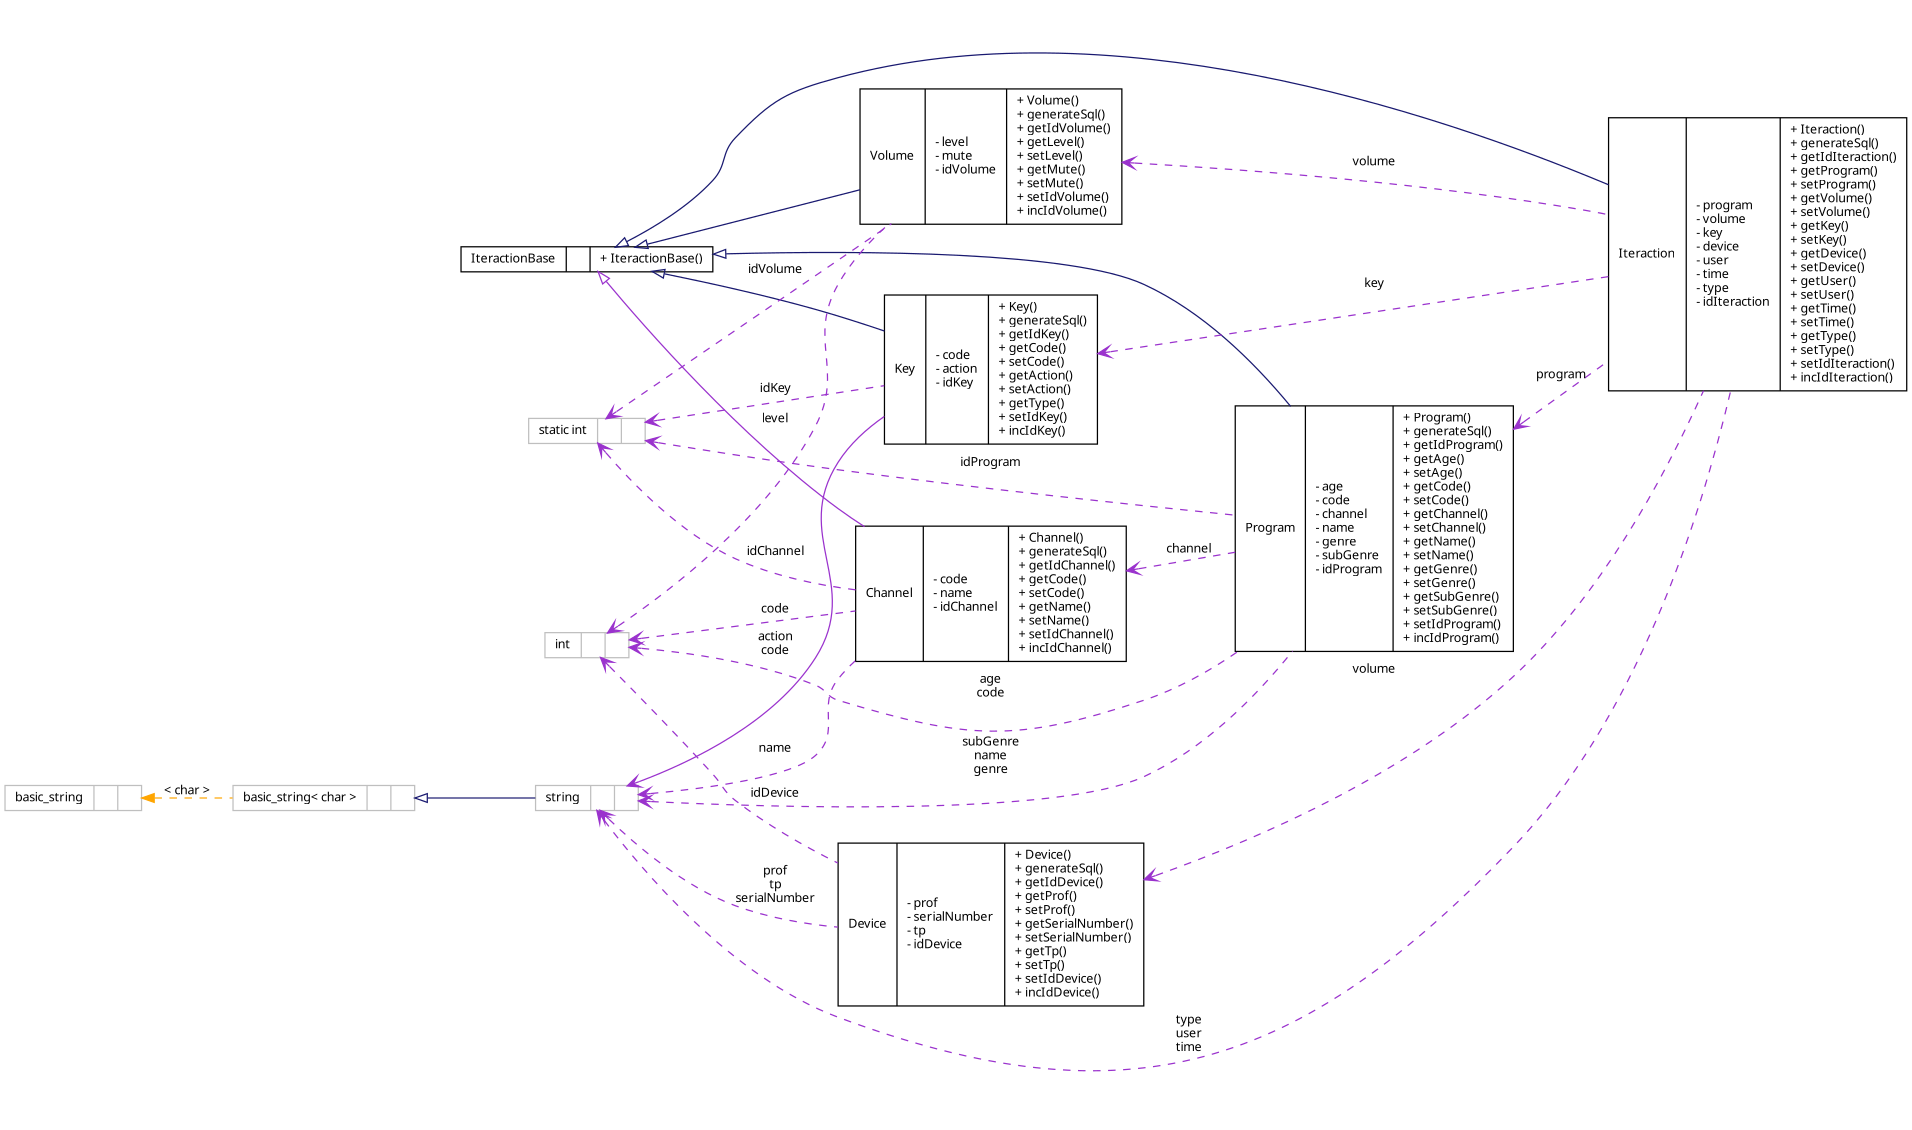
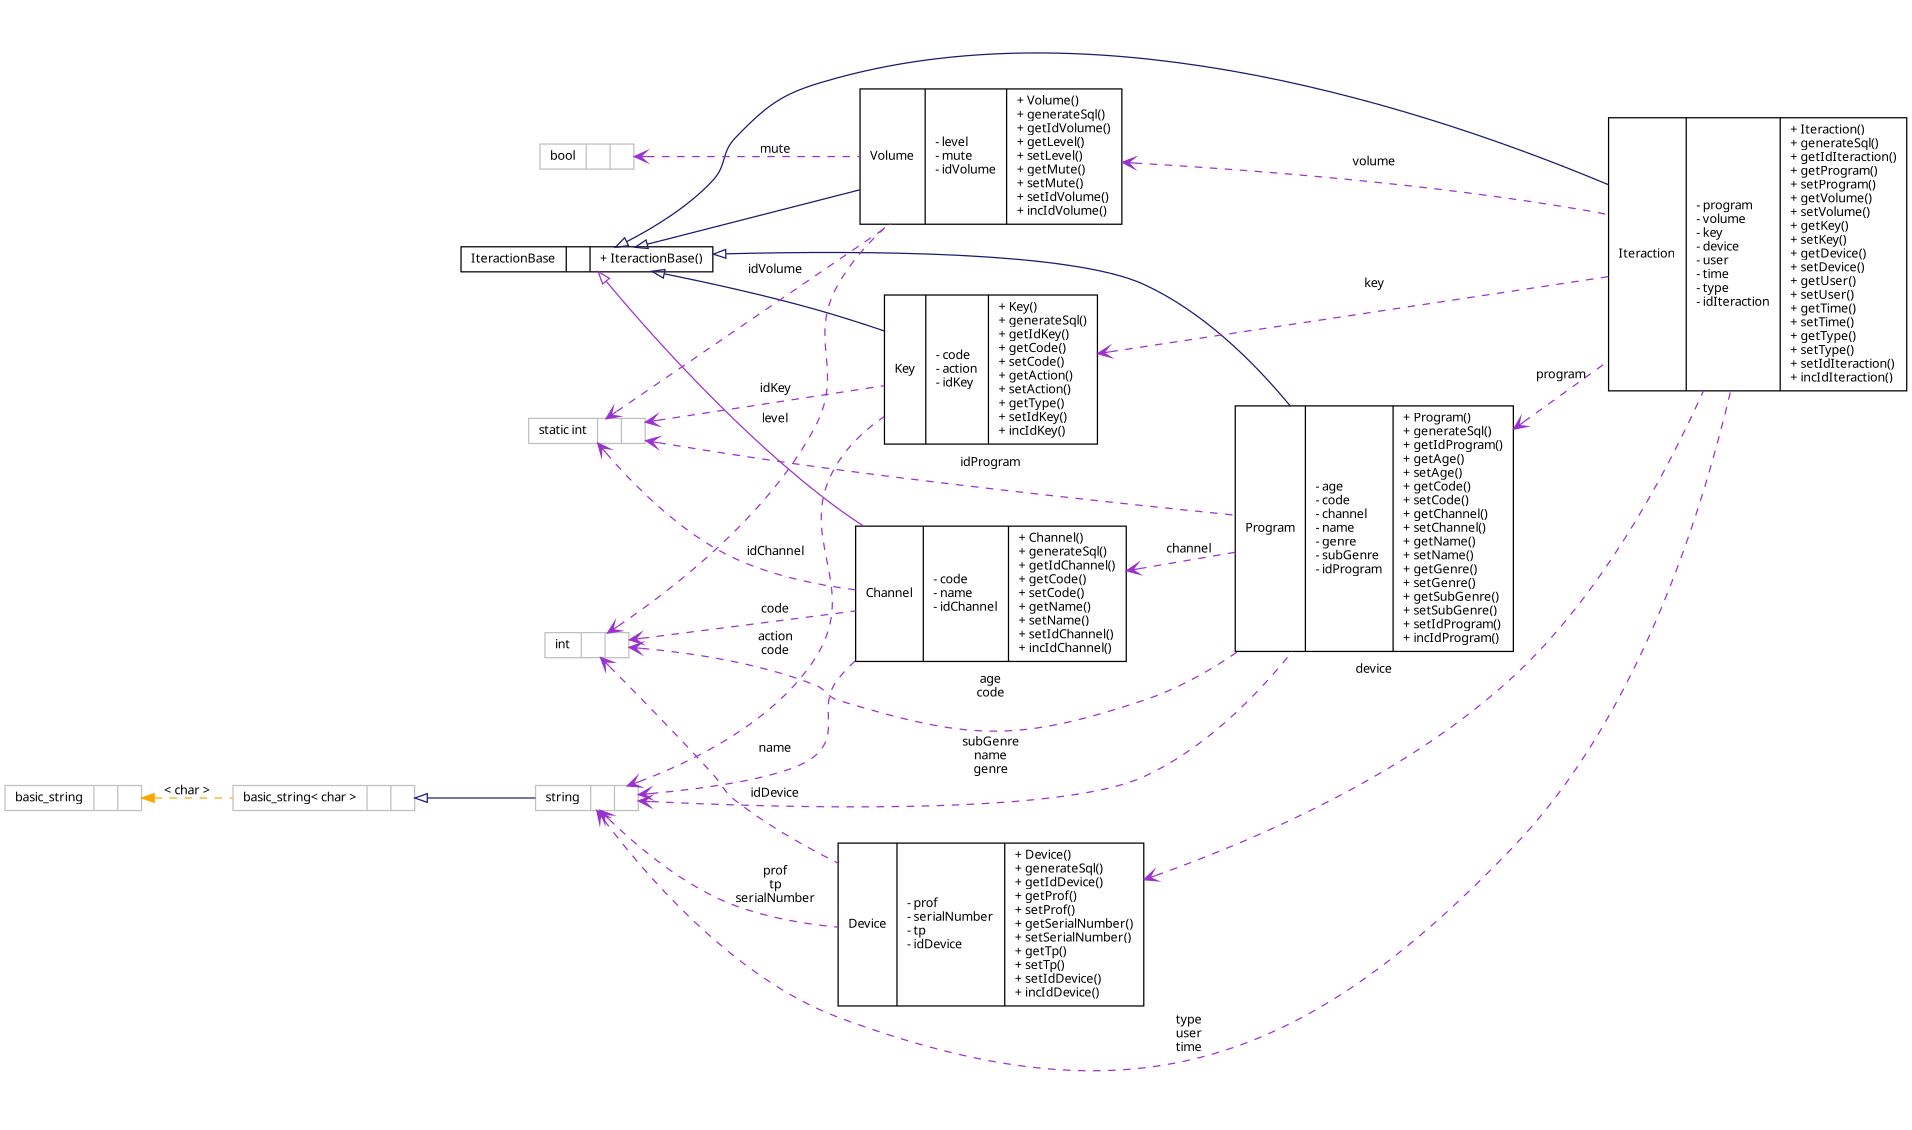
node "bool": added
edge "Key" -> "string": style solid -> dashed
edge "Iteraction" -> "Device": label "volume" -> "device"
